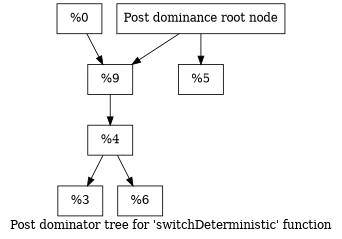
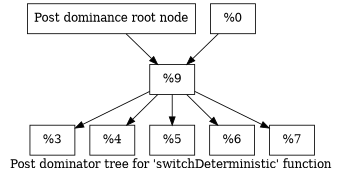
edge "Post dominance root node" -> "%5": now "%9" -> "%5"
node "%7": added
edge "%4" -> "%3": now "%9" -> "%3"
edge "%4" -> "%6": now "%9" -> "%6"
